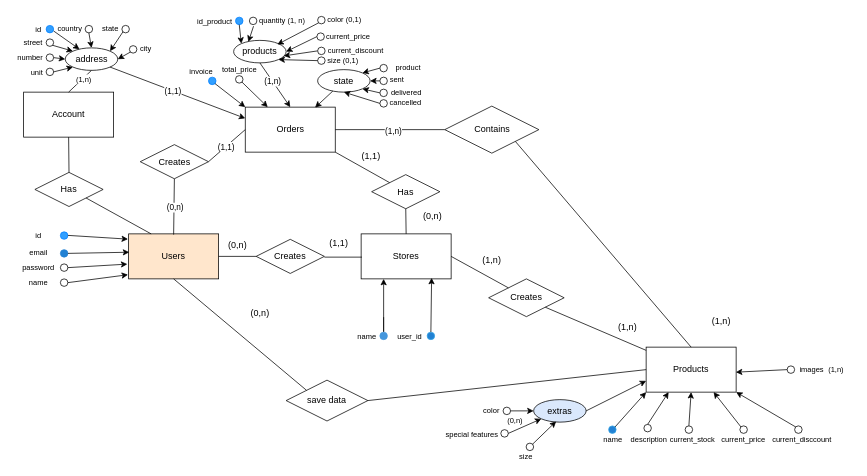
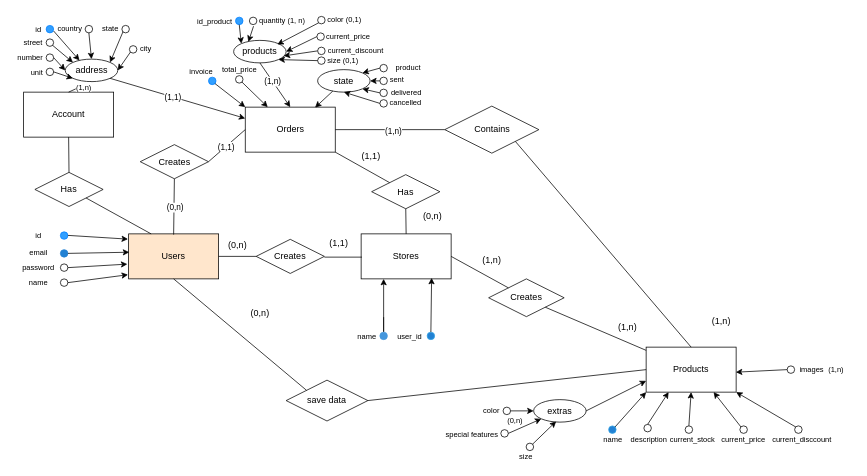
node "address": moved (92, 59) -> (92, 70)
node "extras": fillcolor #dae8fc -> #ffffff
